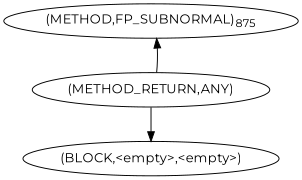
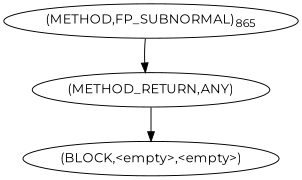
node "(METHOD,FP_SUBNORMAL)": text "875" -> "865"
edge "(METHOD_RETURN,ANY)" -> "(METHOD,FP_SUBNORMAL)": reversed
